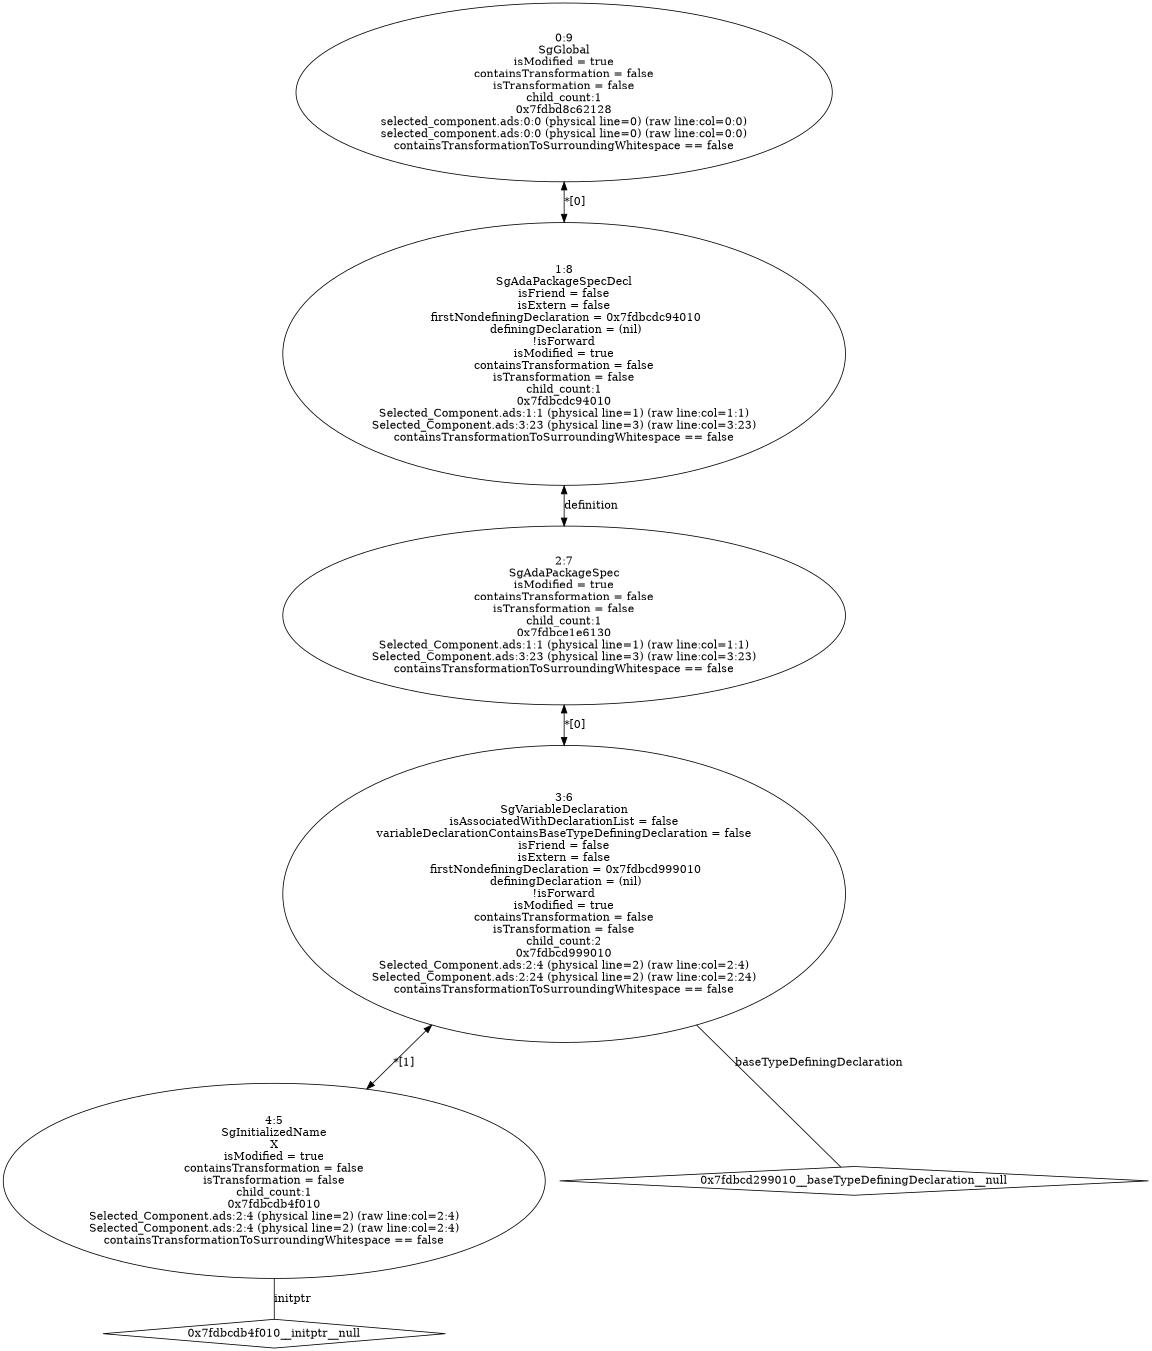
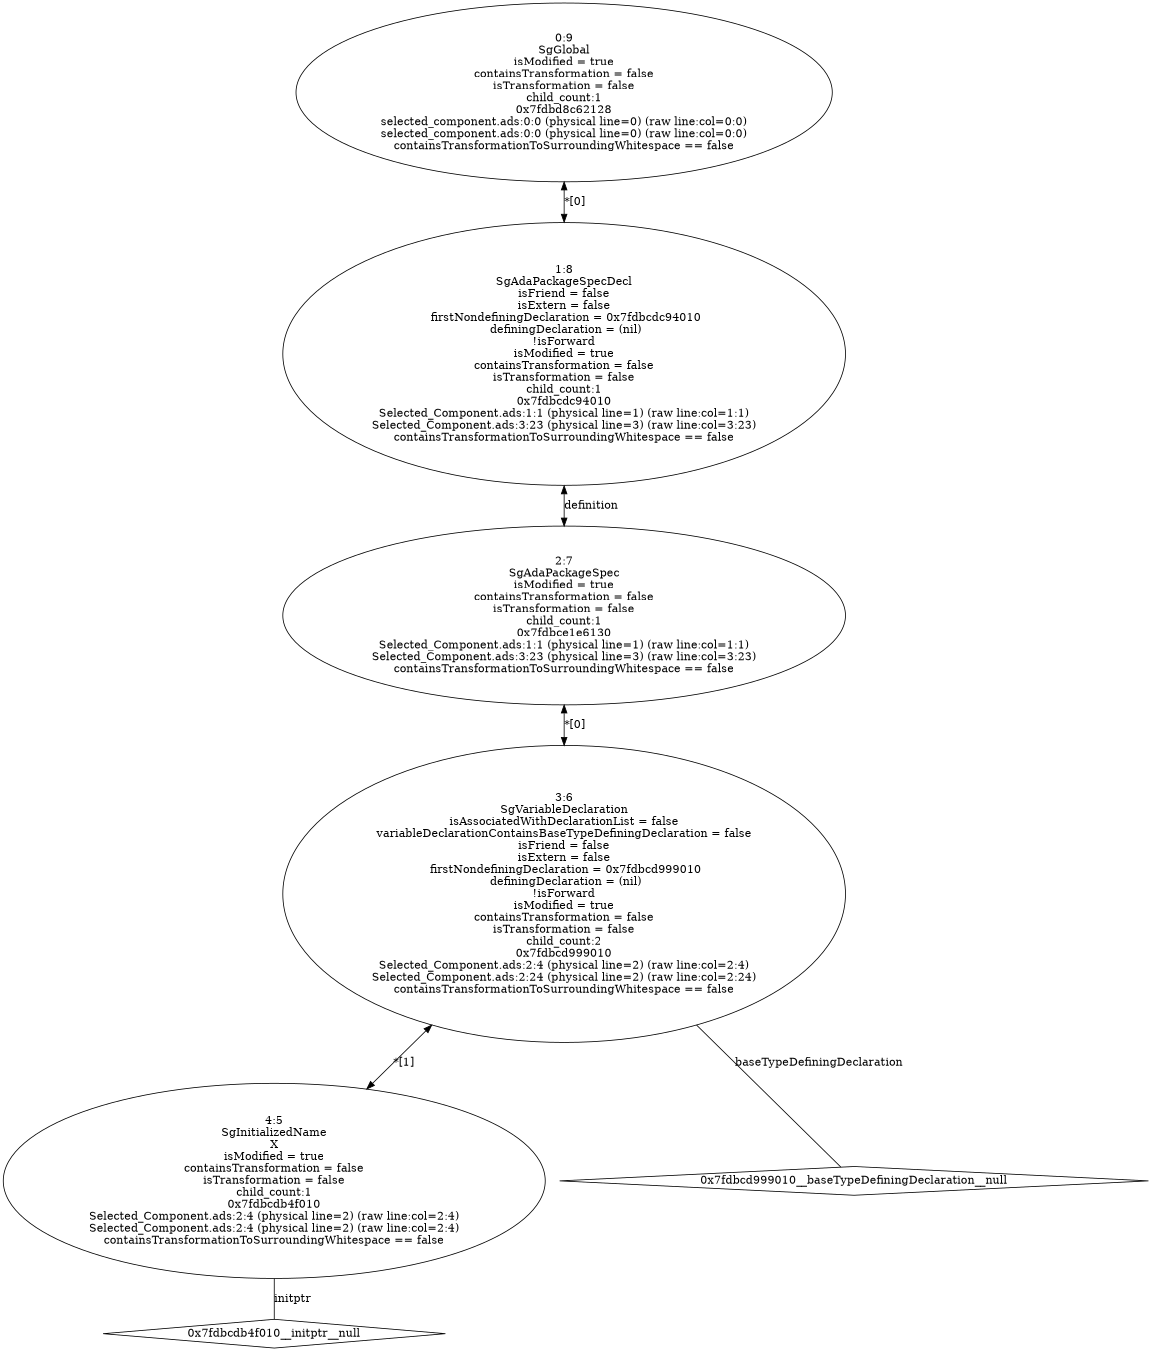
node "0x7fdbcd299010__baseTypeDefiningDeclaration__null": label "0x7fdbcd299010__baseTypeDefiningDeclaration__null" -> "0x7fdbcd999010__baseTypeDefiningDeclaration__null"
